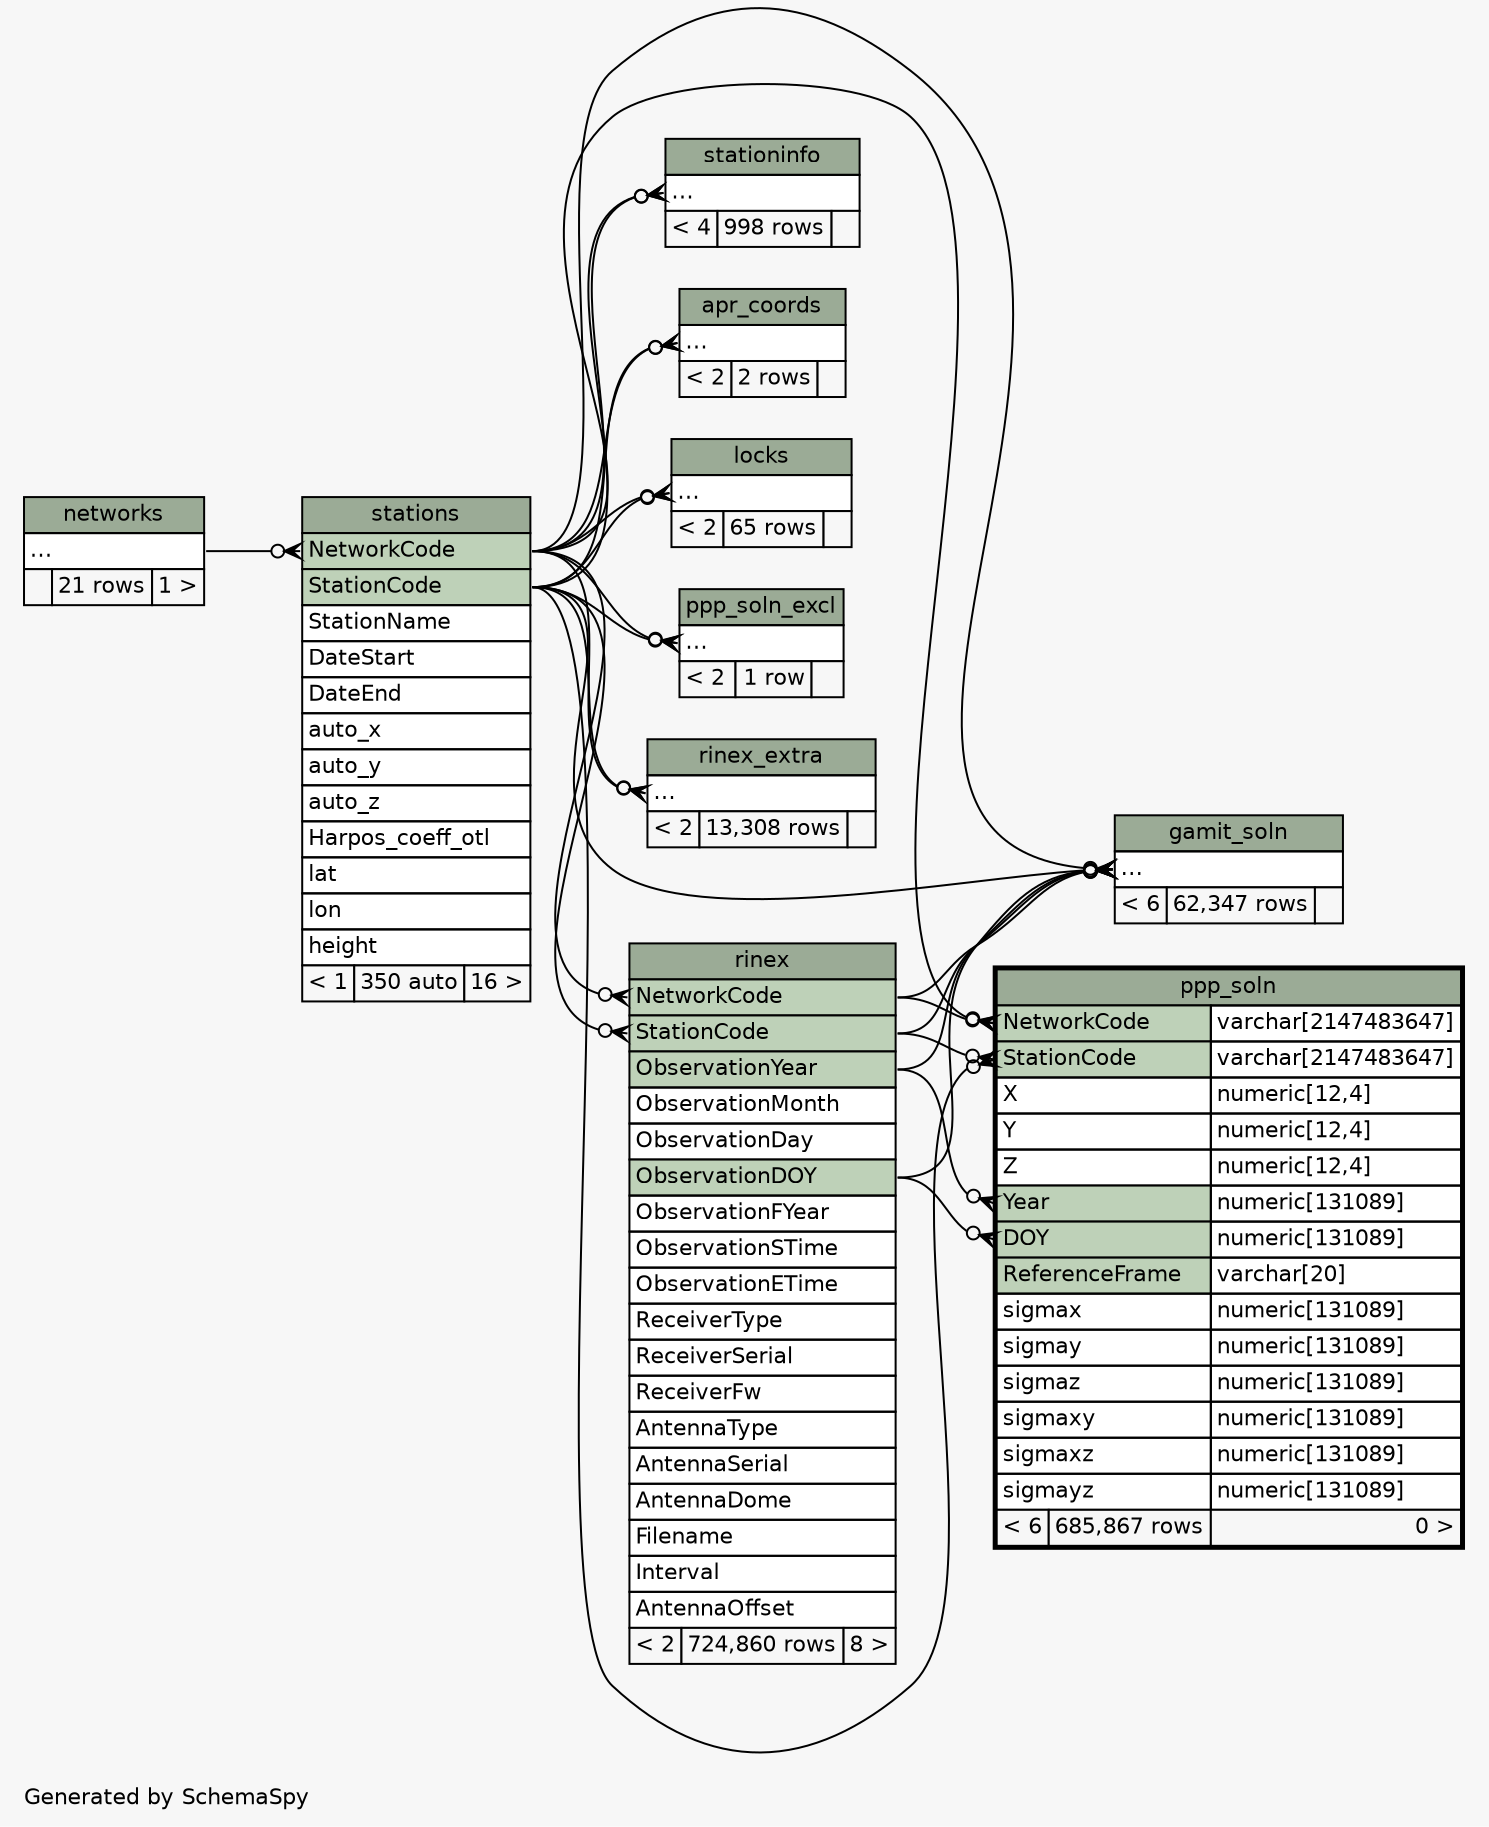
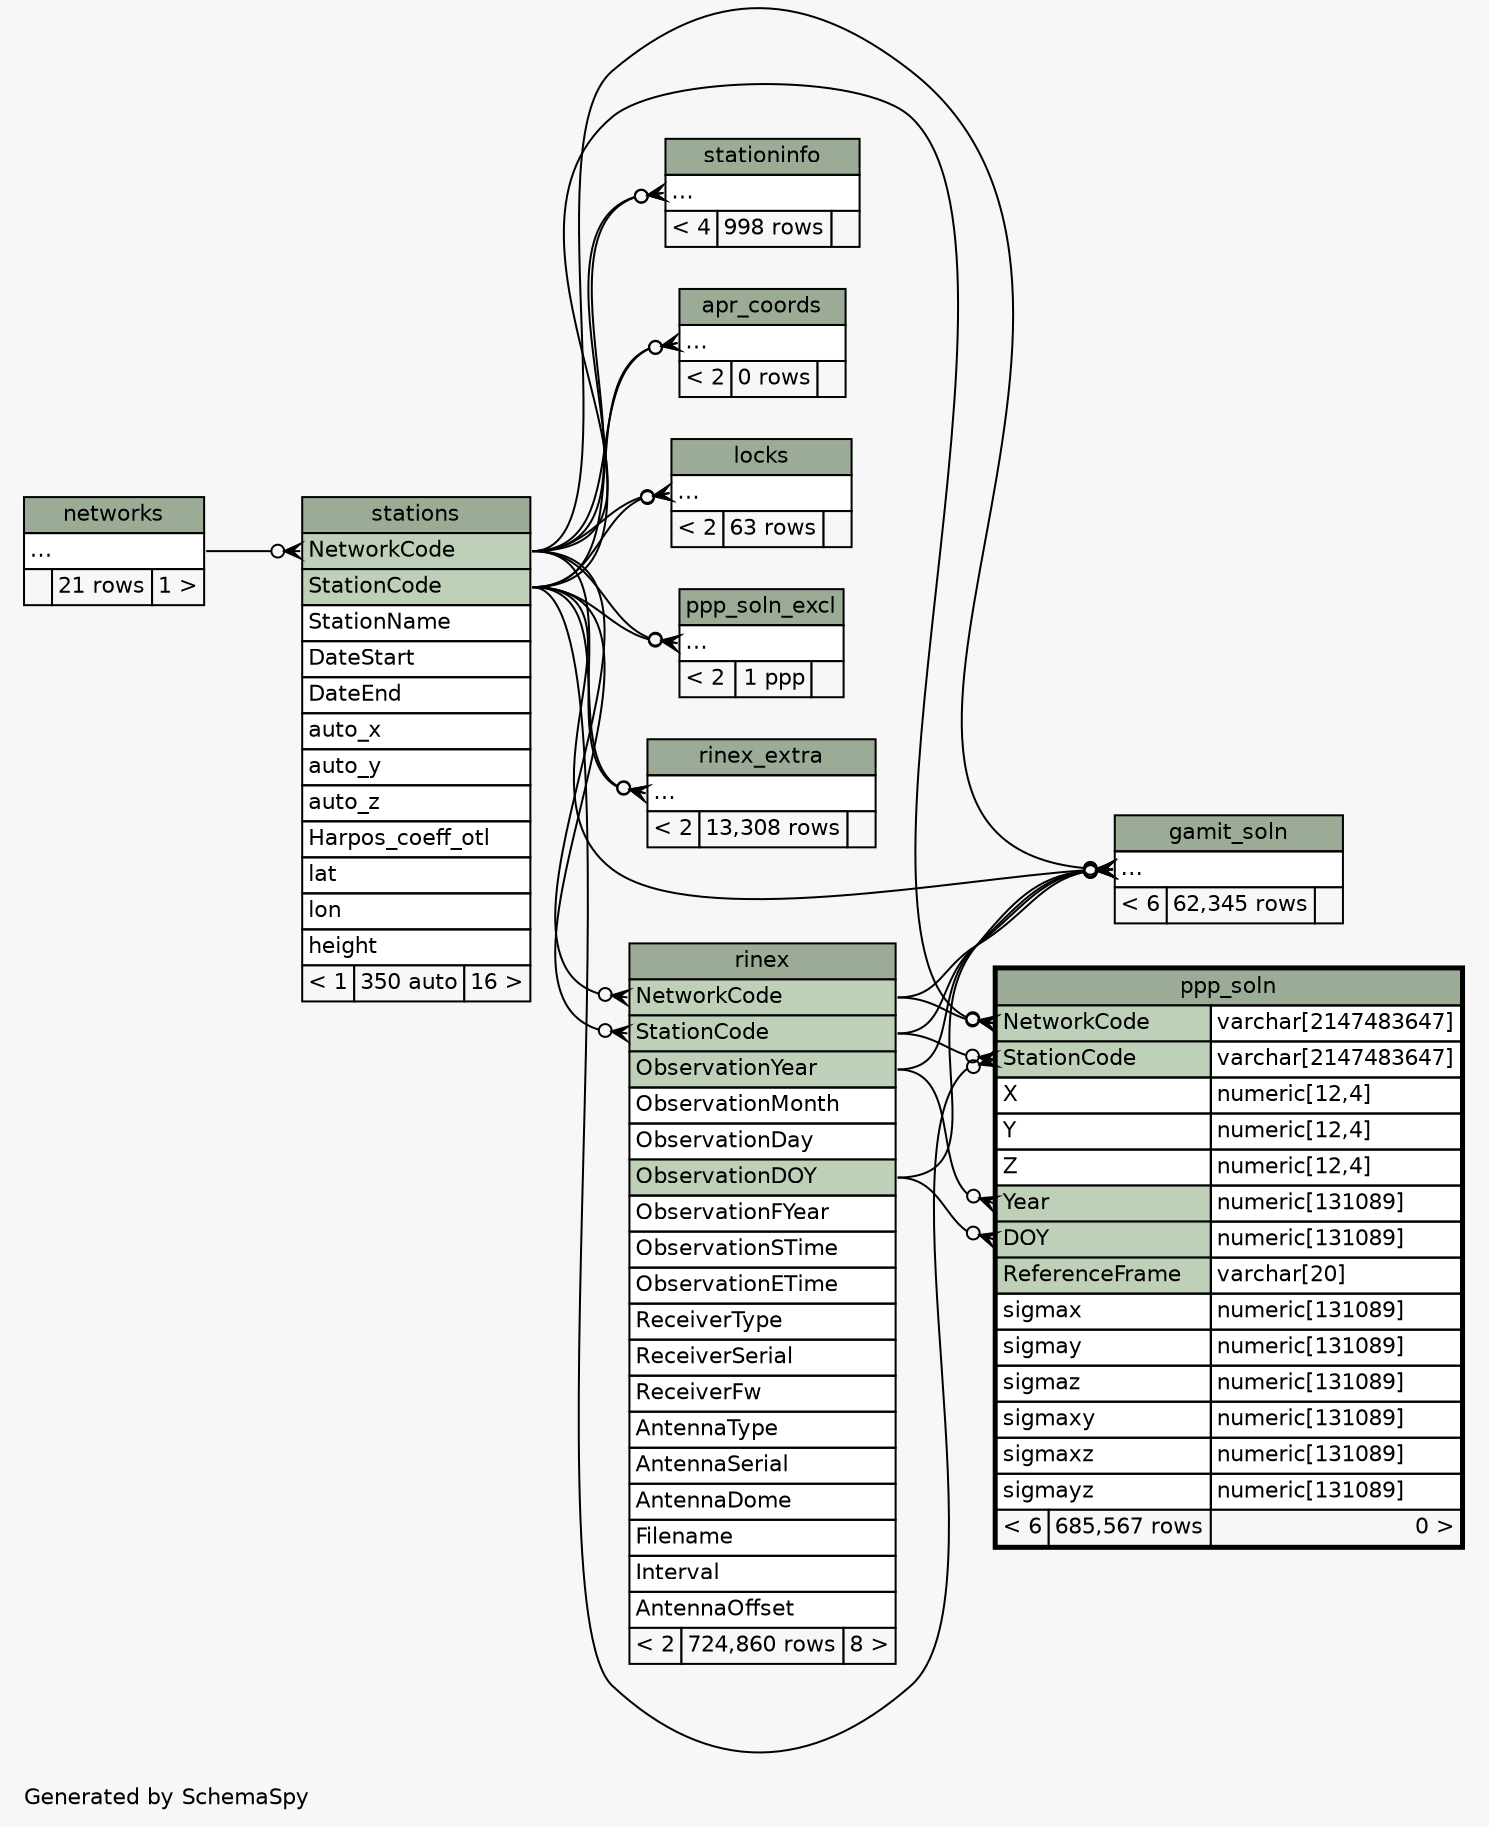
node "apr_coords": text "2 rows" -> "0 rows"
node "locks": text "65 rows" -> "63 rows"
node "ppp_soln_excl": text "1 row" -> "1 ppp"
node "gamit_soln": text "62,347 rows" -> "62,345 rows"
node "ppp_soln": text "685,867 rows" -> "685,567 rows"
